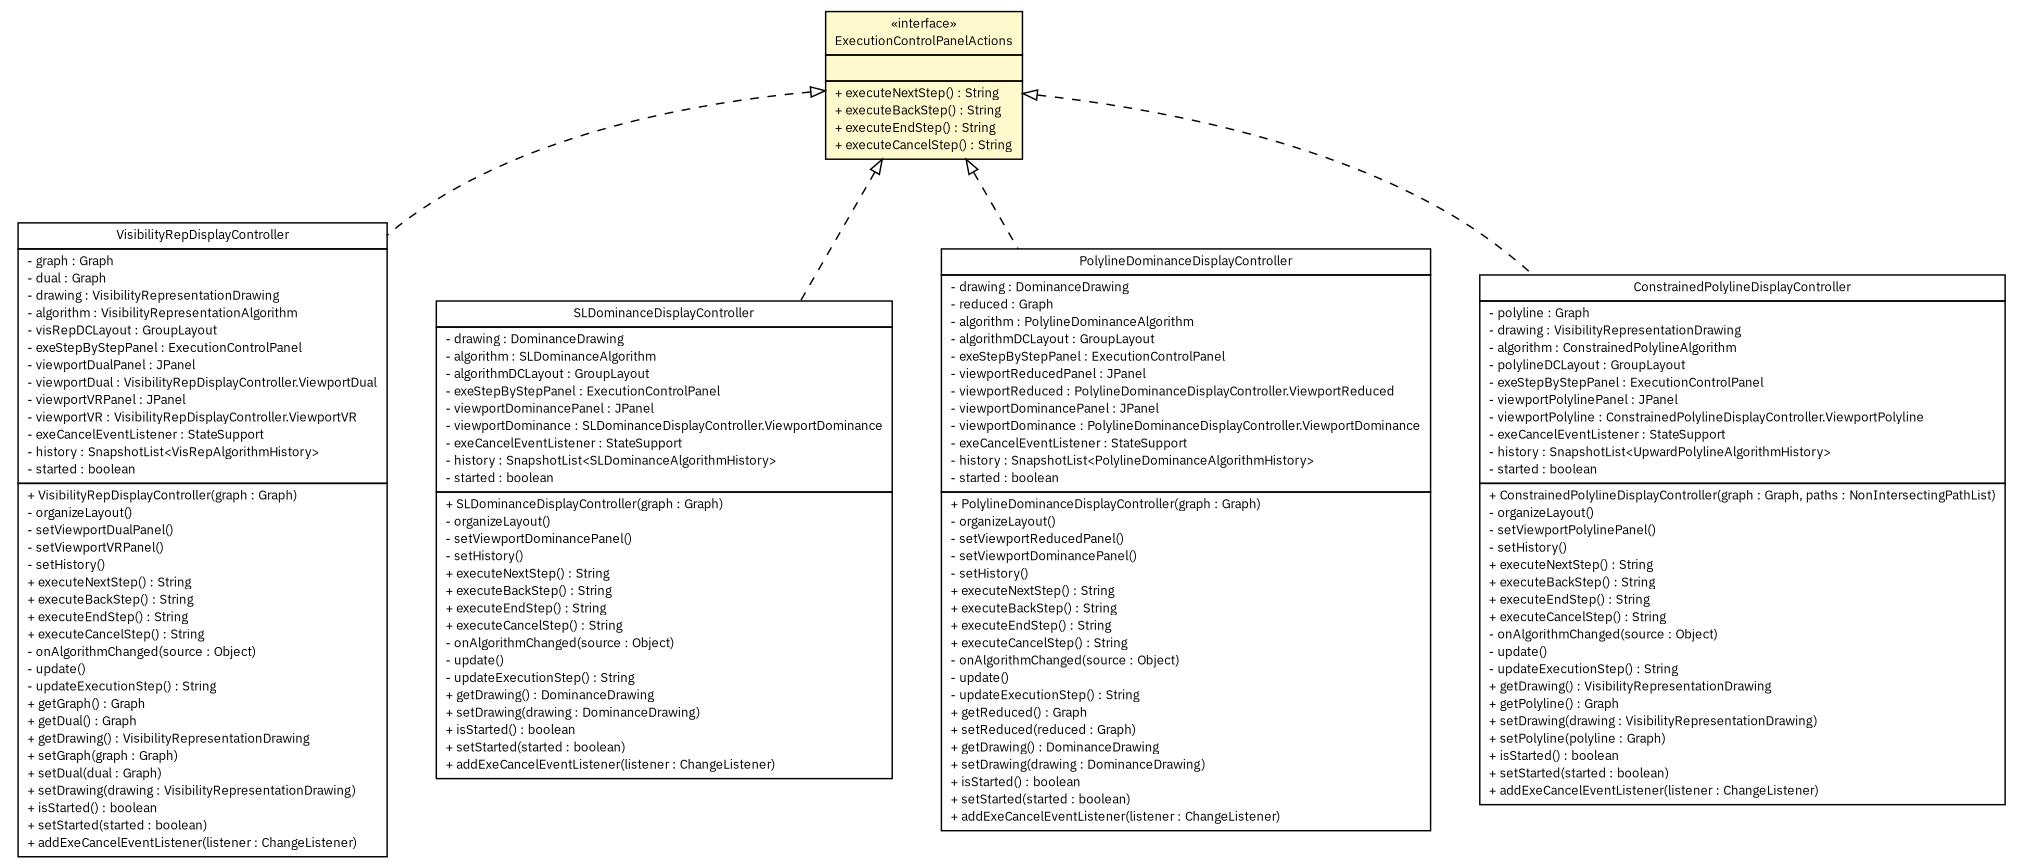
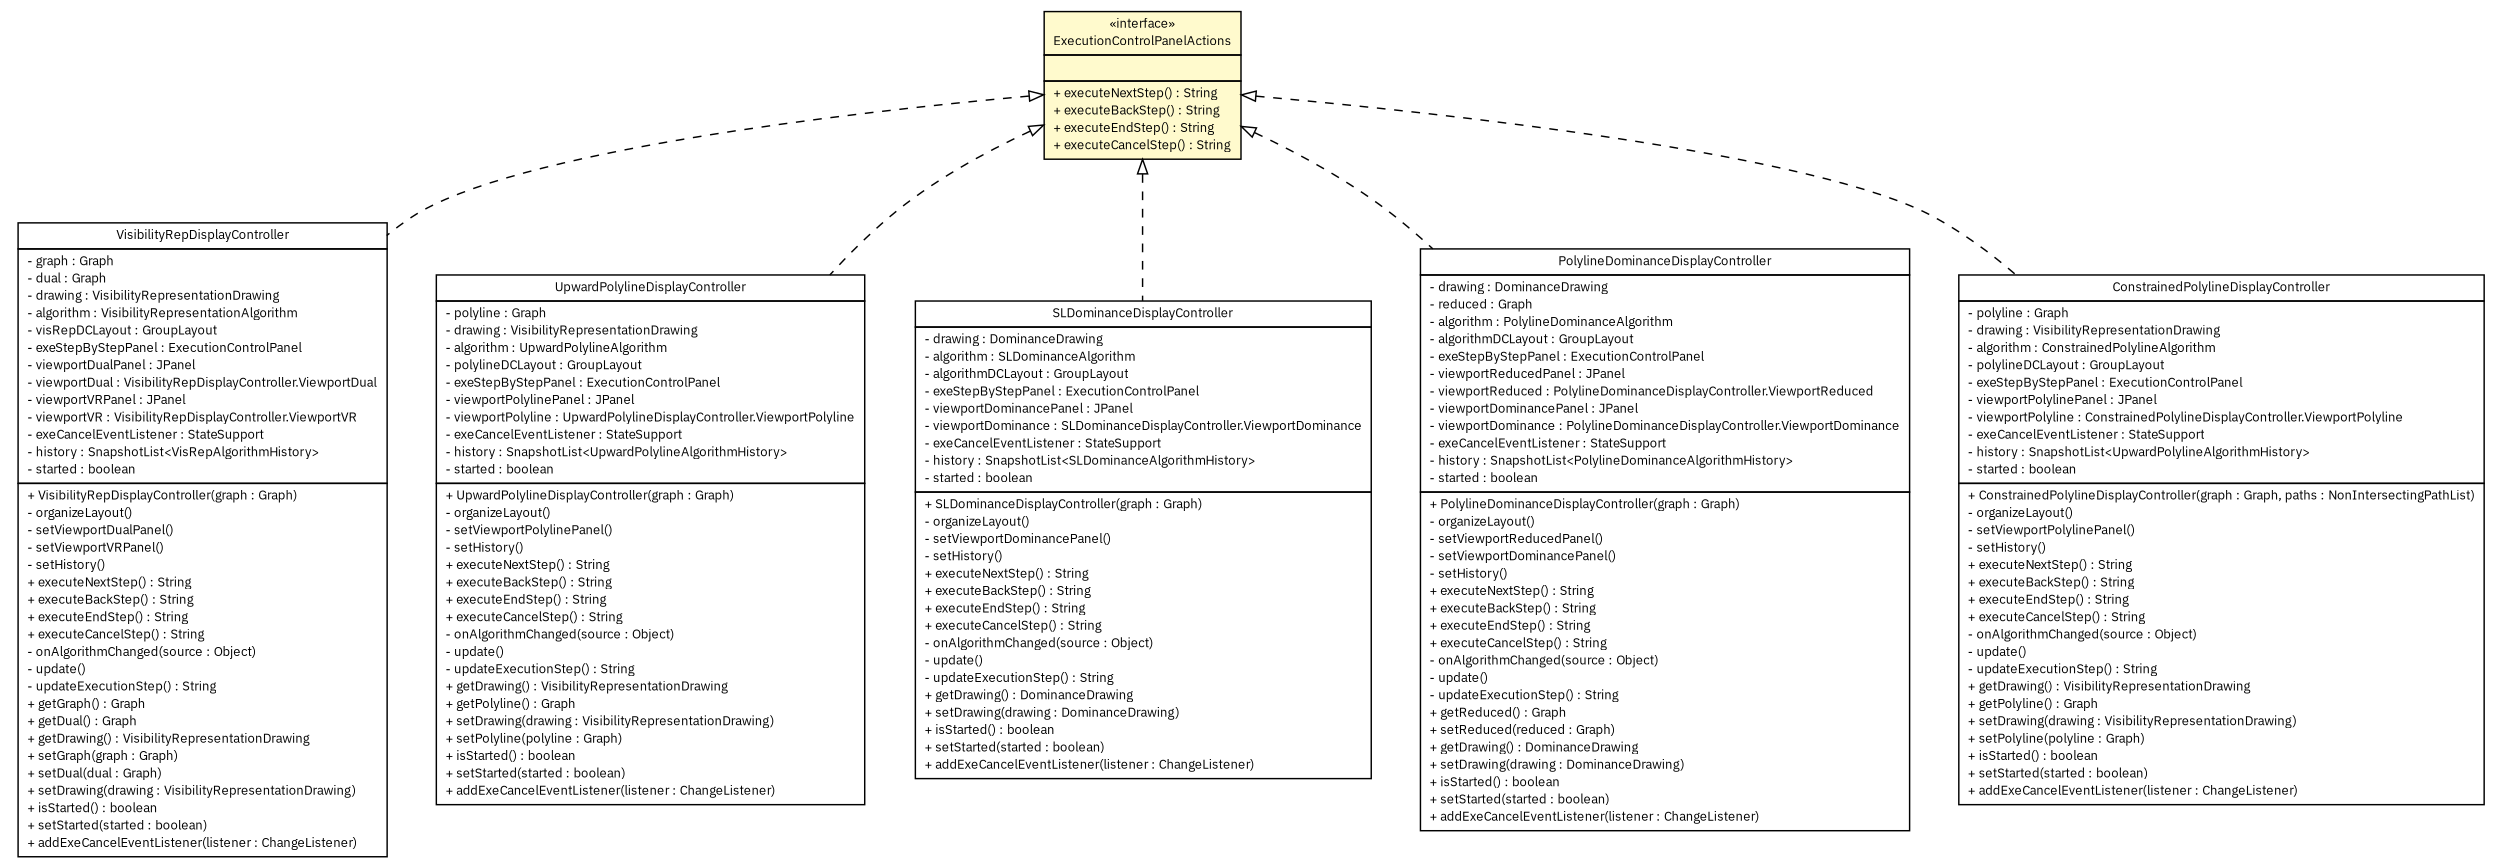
node "UpwardPolylineDisplayController": added
